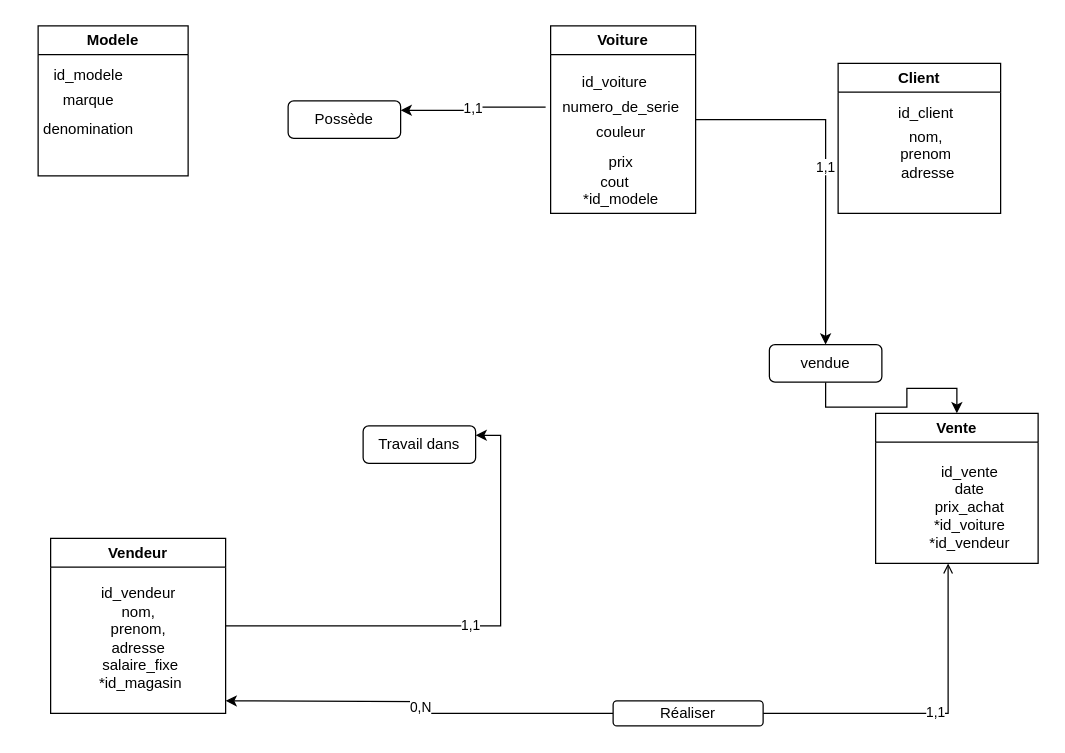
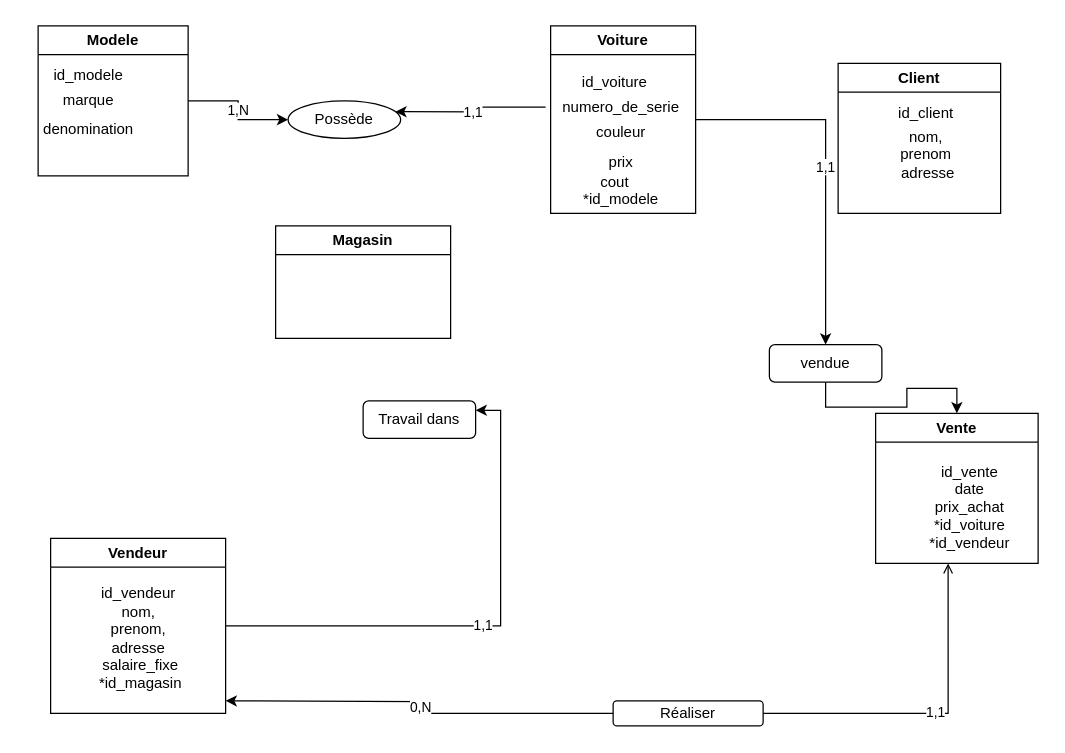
edge "Modele" -> "Possède": added, label "1,N"
node "Possède": shape rounded rectangle -> ellipse
node "Magasin": added
node "Travail dans": moved (419, 444) -> (419, 419)
